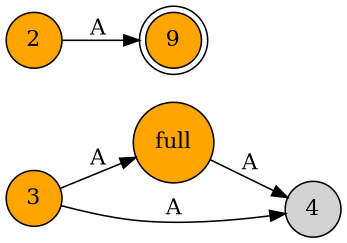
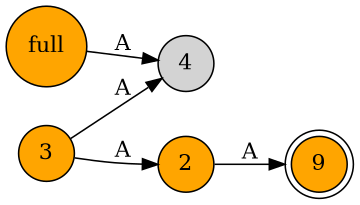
edge "3" -> "full": now "3" -> "2"
